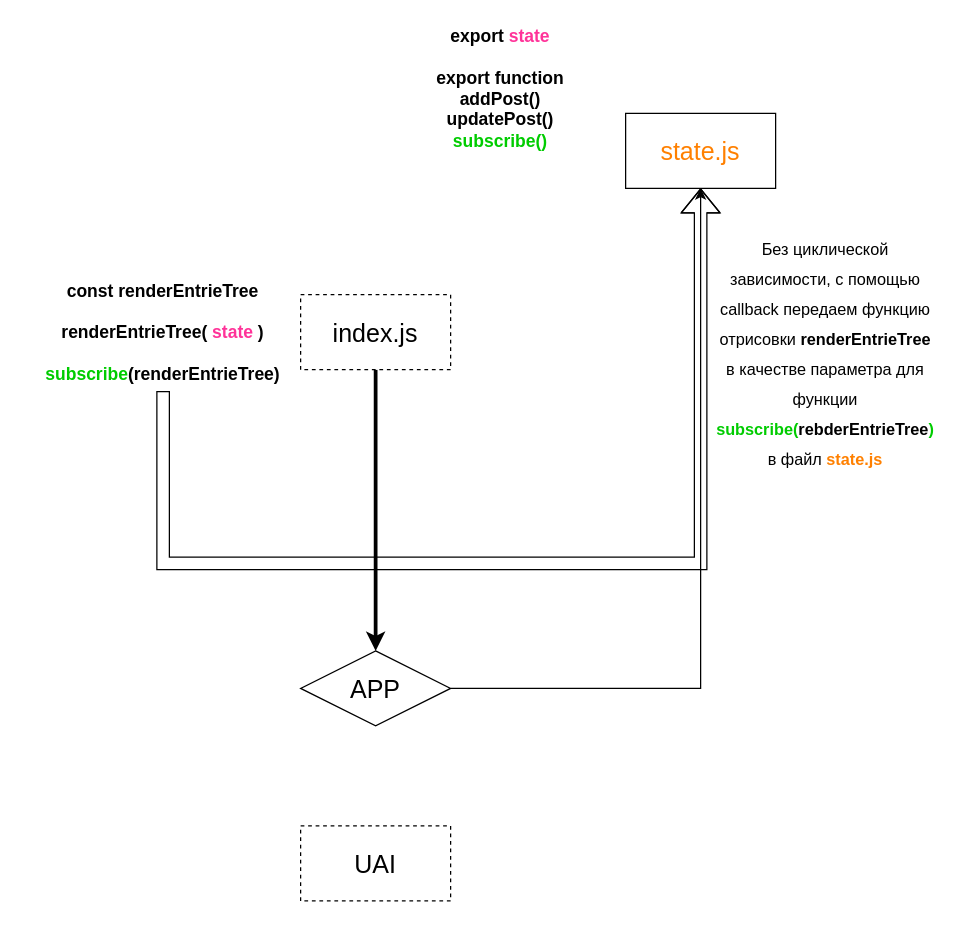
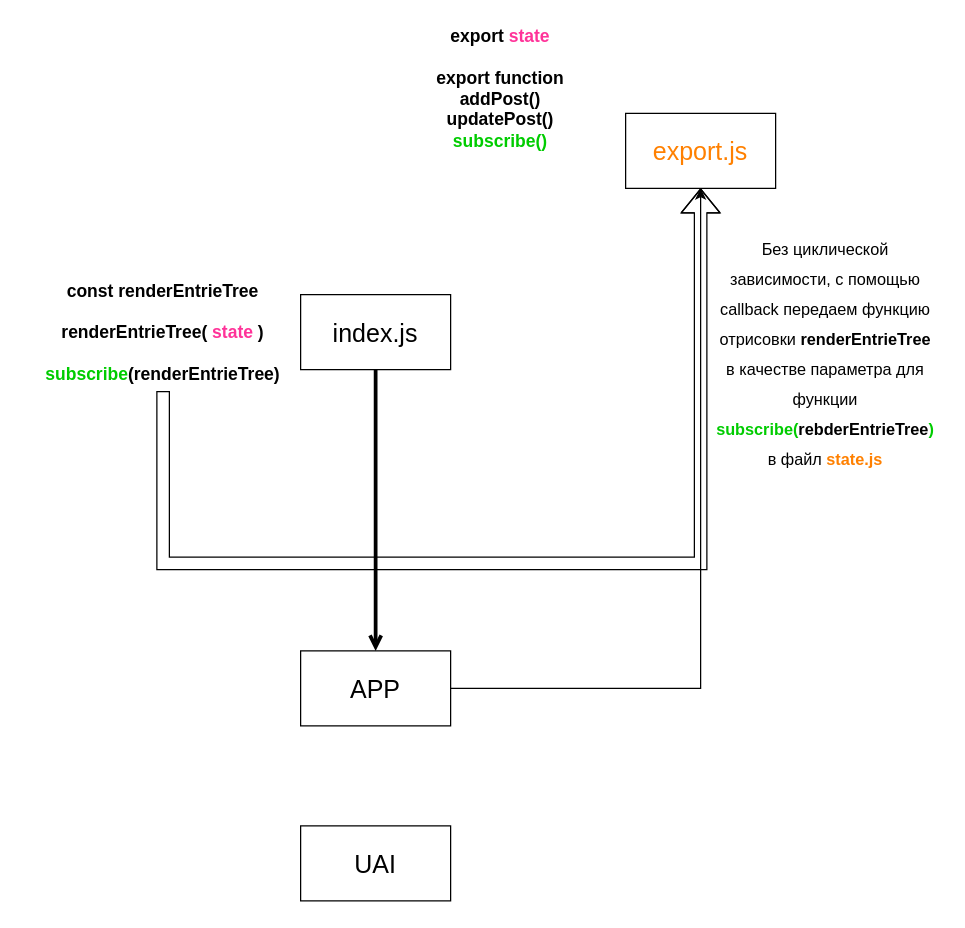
node "state.js": label "state.js" -> "export.js"
node "index.js": style dashed -> solid
edge "index.js" -> "APP": arrowhead classic -> open
node "APP": shape diamond -> rectangle
node "UAI": style dashed -> solid
